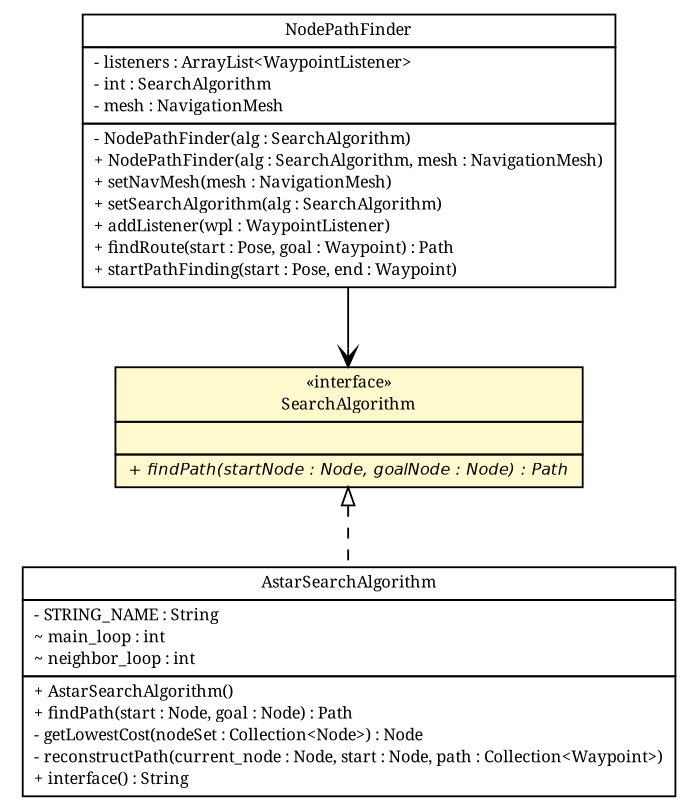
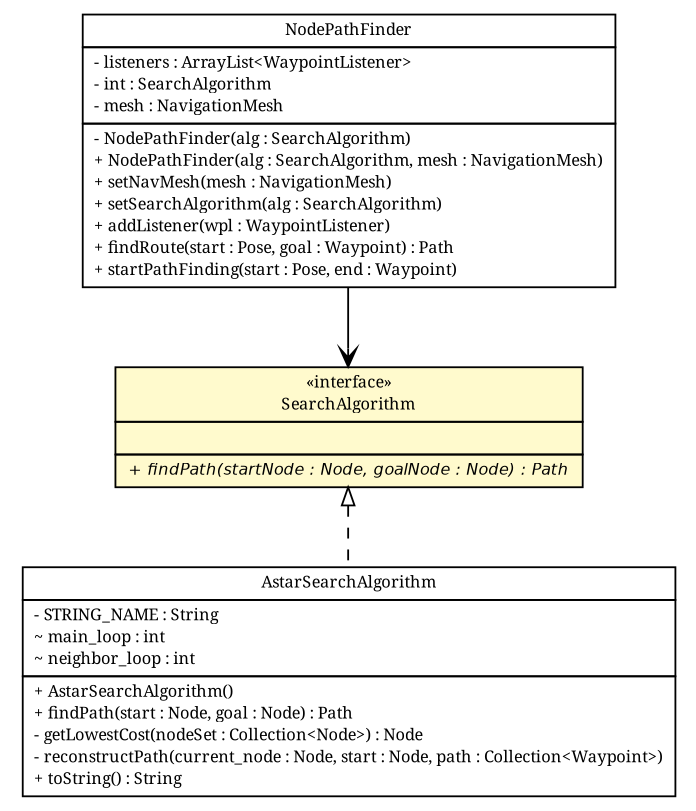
node "AstarSearchAlgorithm": text "+ interface() : String" -> "+ toString() : String"
